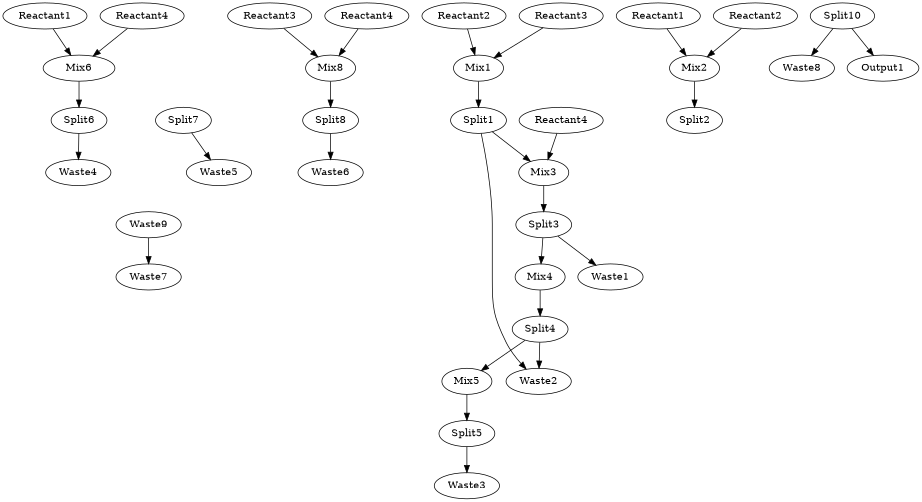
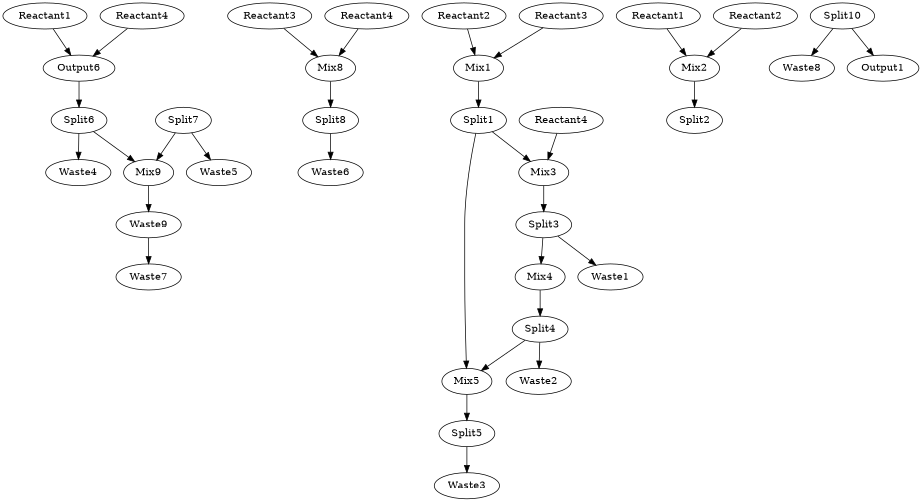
node "Mix6": label "Mix6" -> "Output6"
node "Mix9": added
edge "Split1" -> "Waste2": now "Split1" -> "Mix5"
